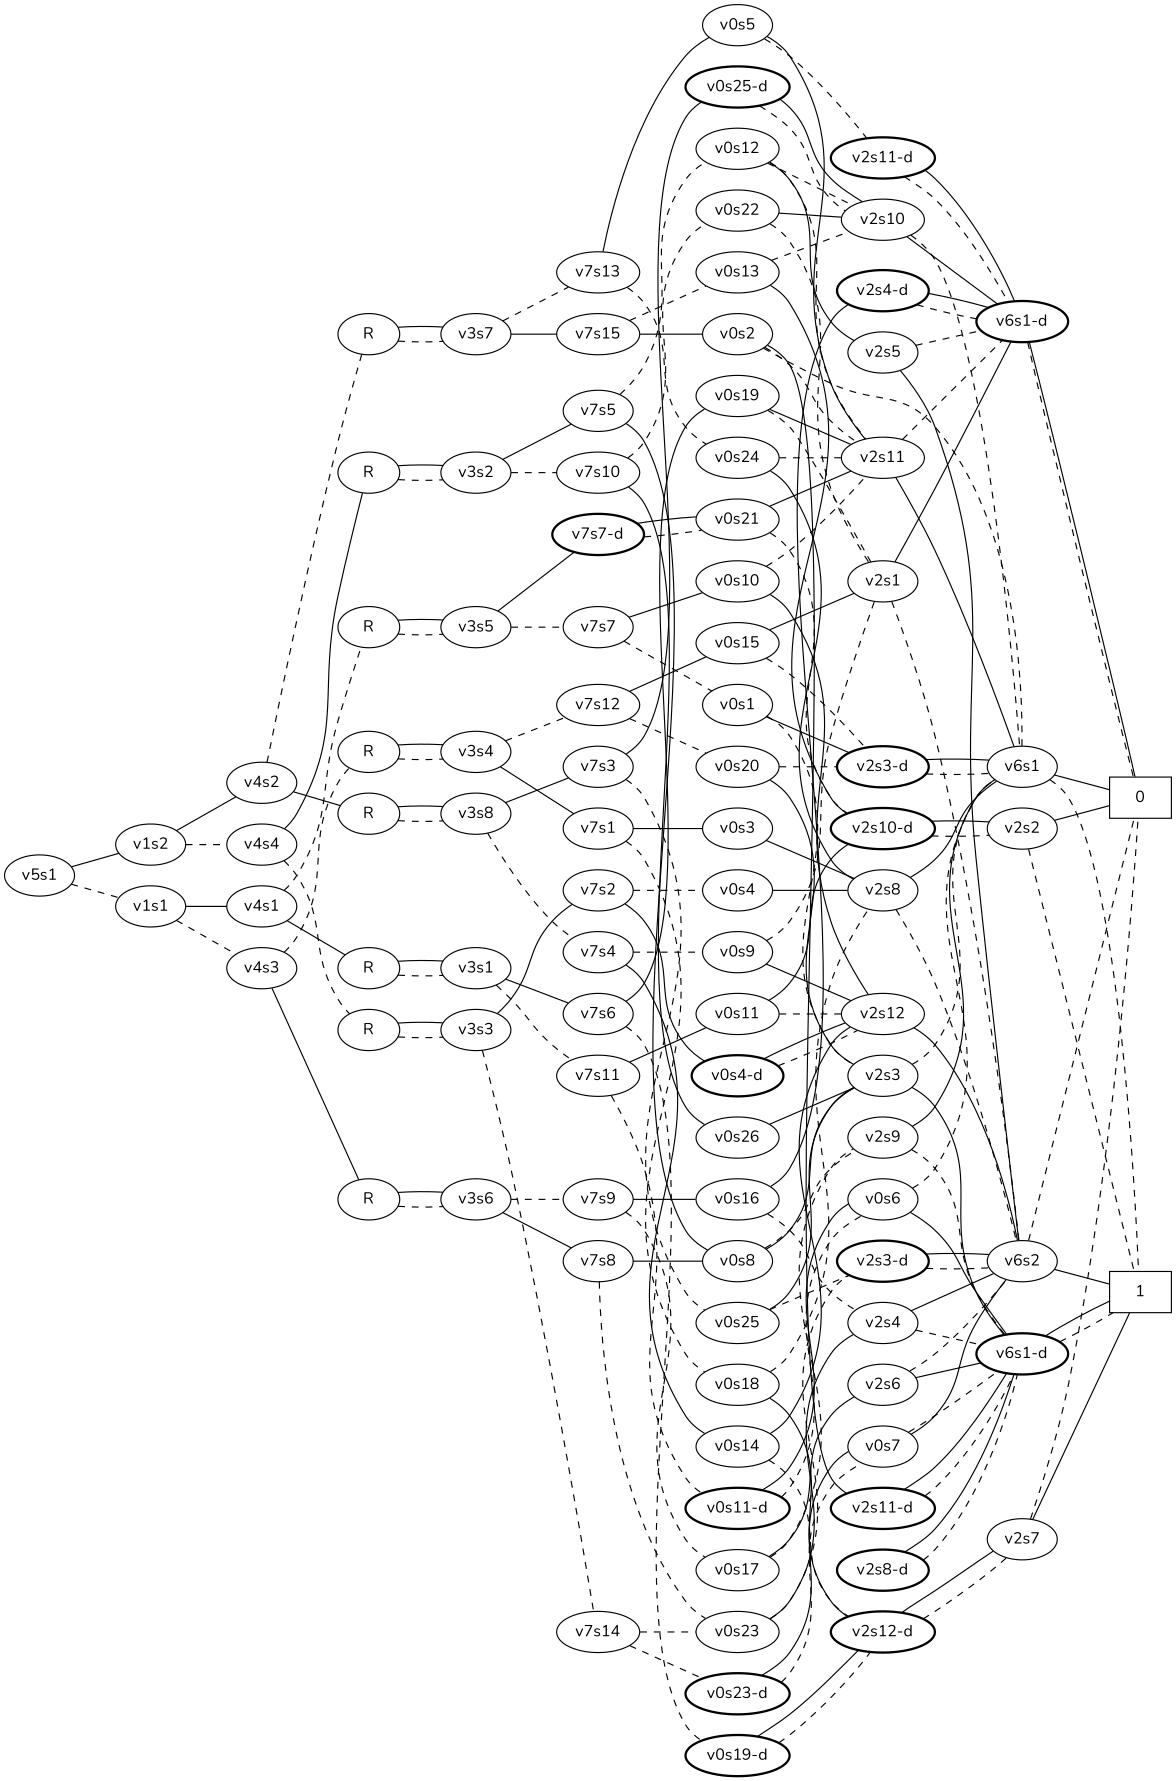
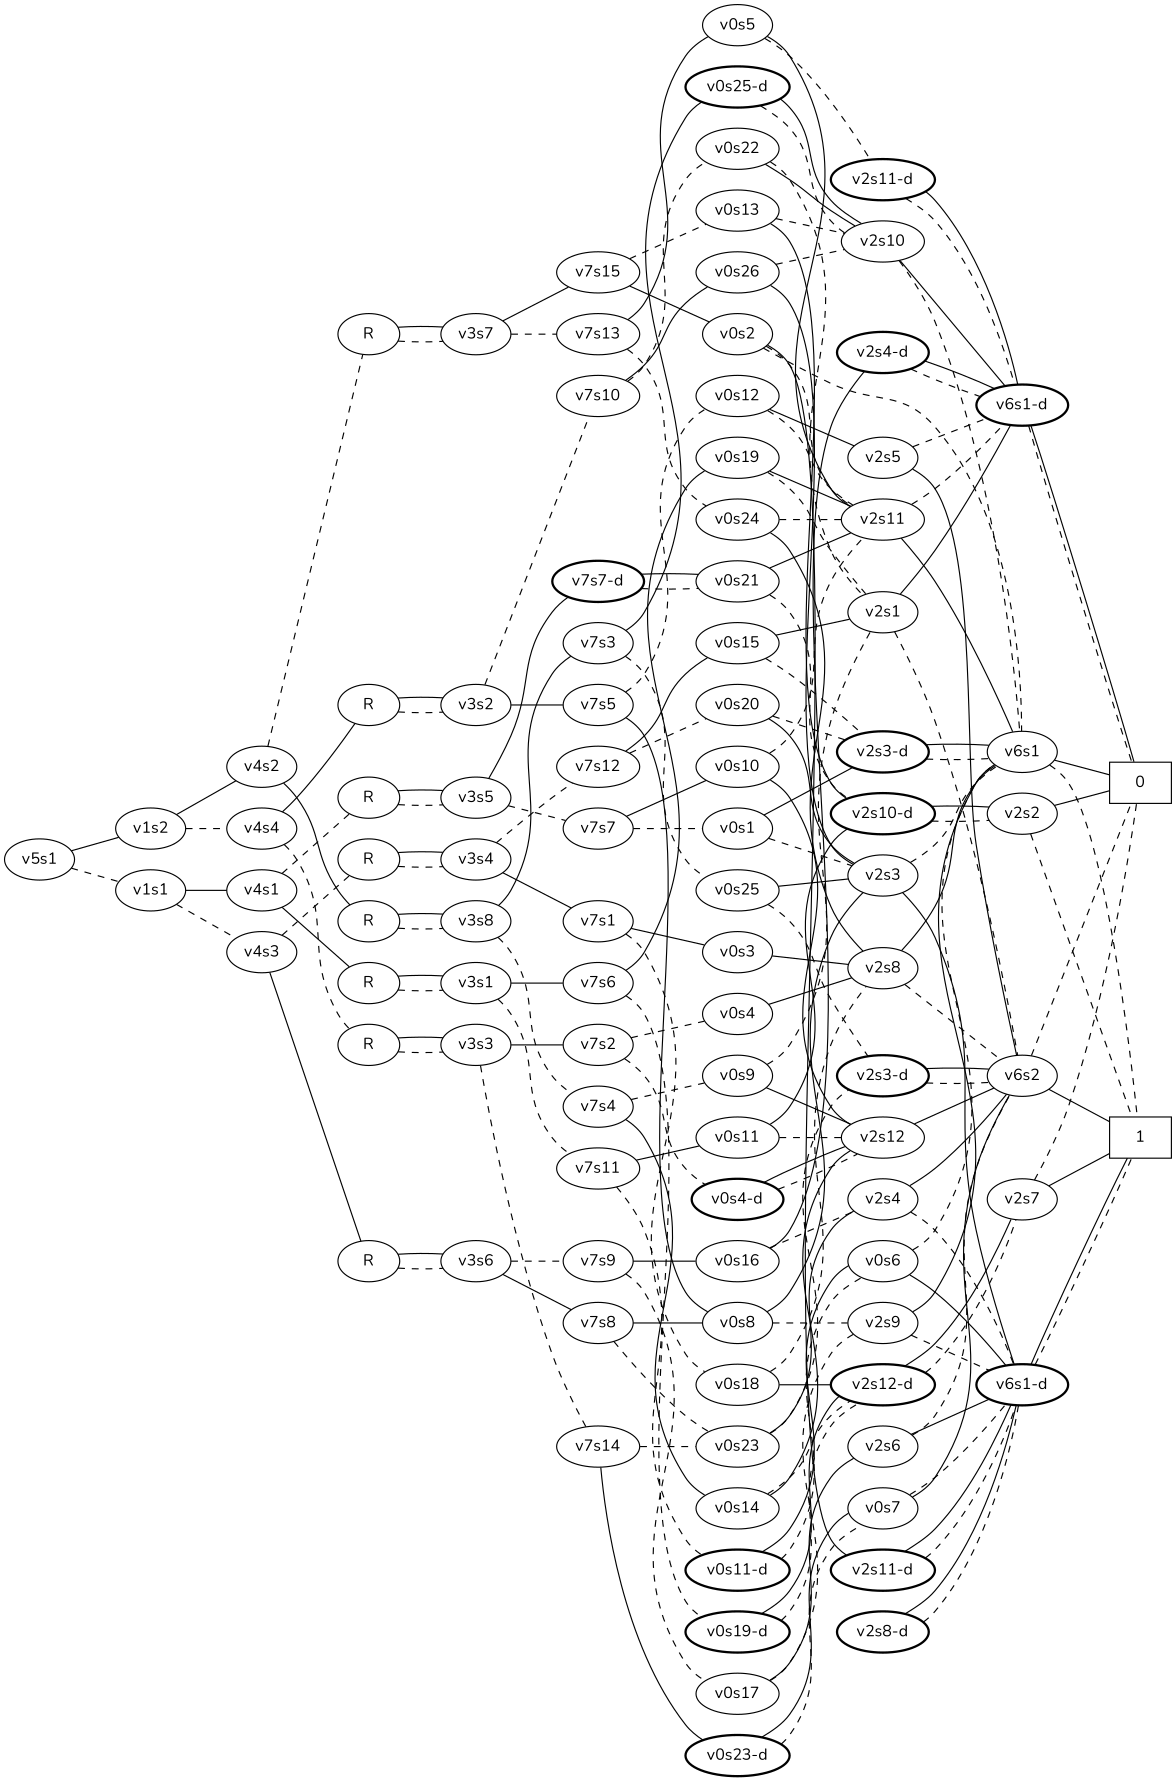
edge "v0s12" -- "v2s10": now "v0s26" -- "v2s10"
edge "v7s2" -- "v0s4-d": style solid -> dashed
edge "v7s14" -- "v0s23-d": style dashed -> solid
